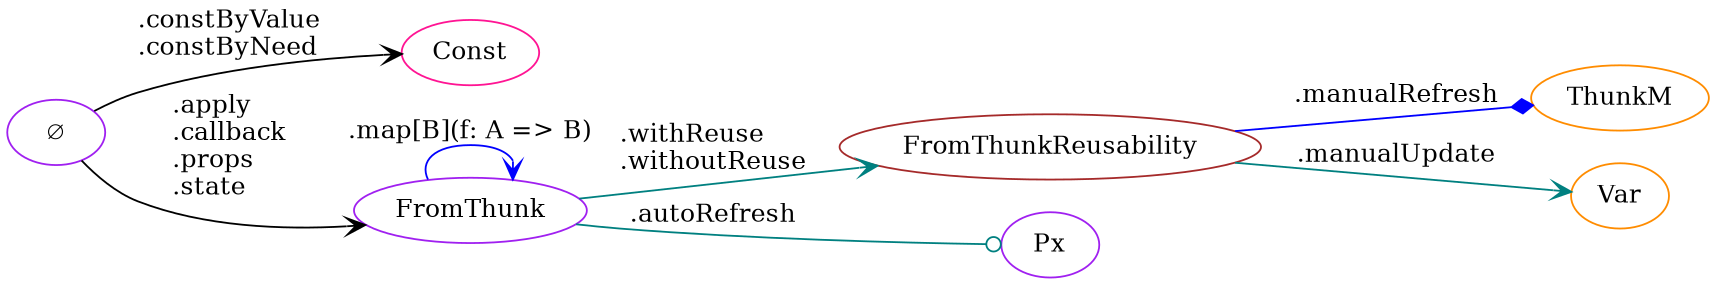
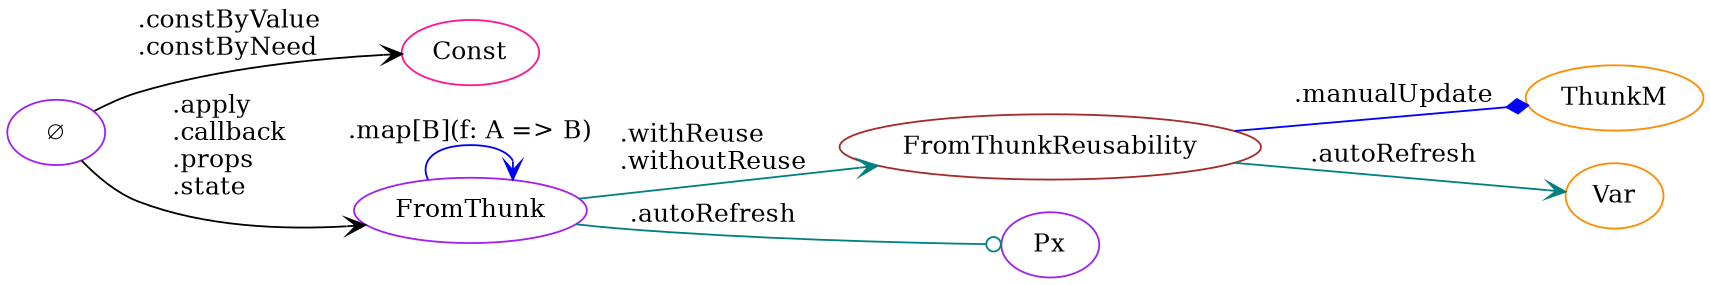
edge "FromThunkReusability" -> "ThunkM": label ".manualRefresh" -> ".manualUpdate"
edge "FromThunkReusability" -> "Var": label ".manualUpdate" -> ".autoRefresh"
